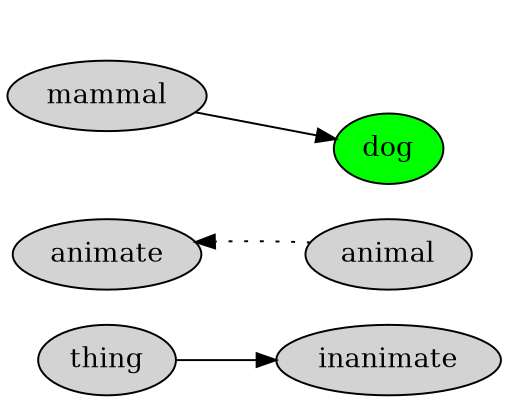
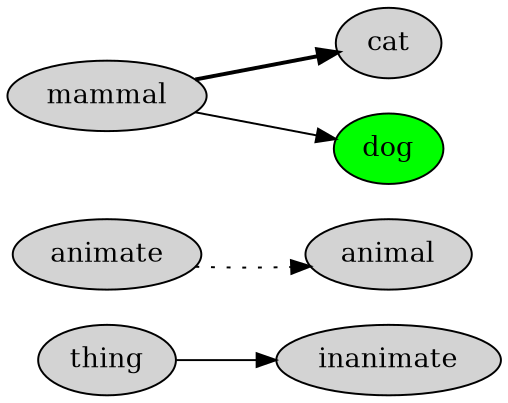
node "cat": added
edge "animal" -> "animate": reversed
